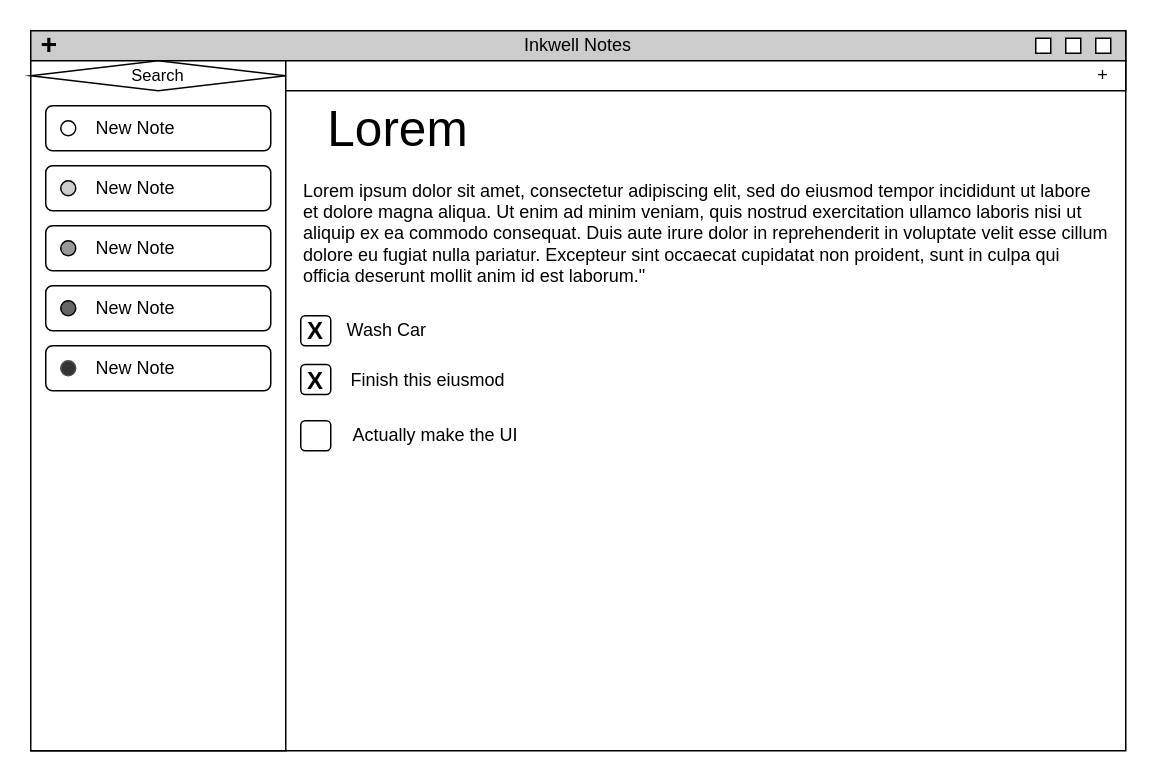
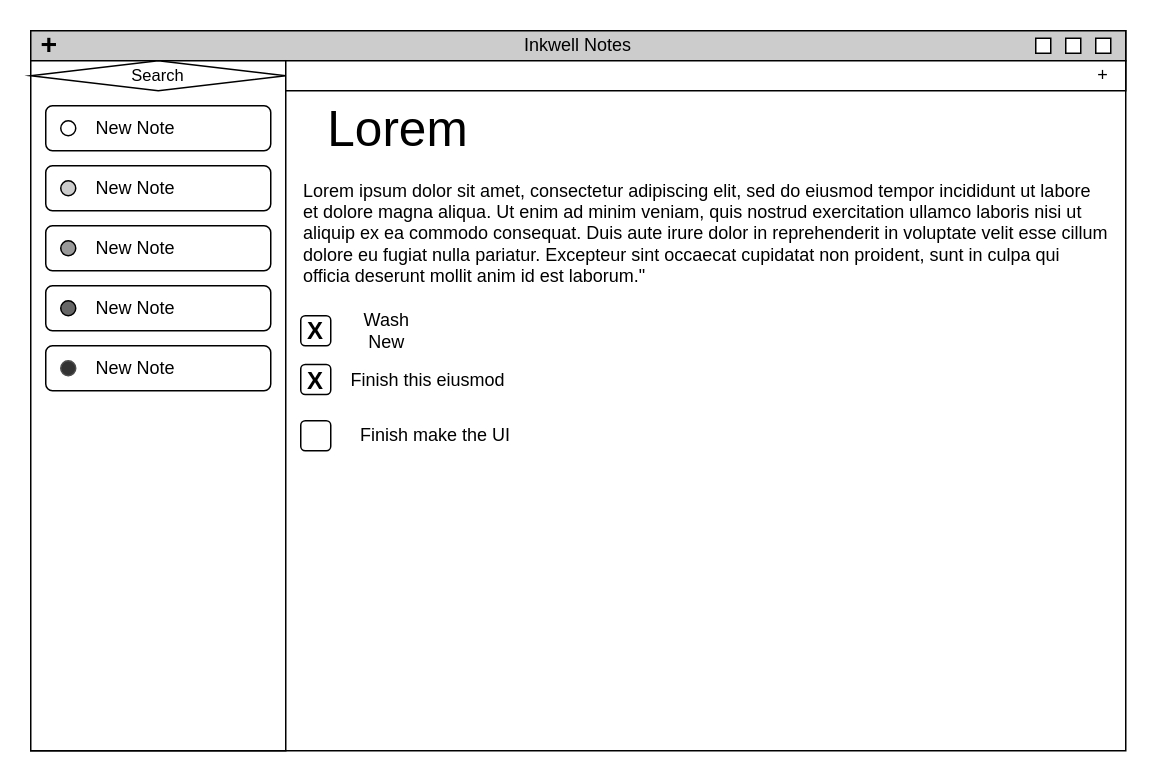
node "Wash Car": label "Wash Car" -> "Wash New"
node "Actually make the UI": label "Actually make the UI" -> "Finish make the UI"
